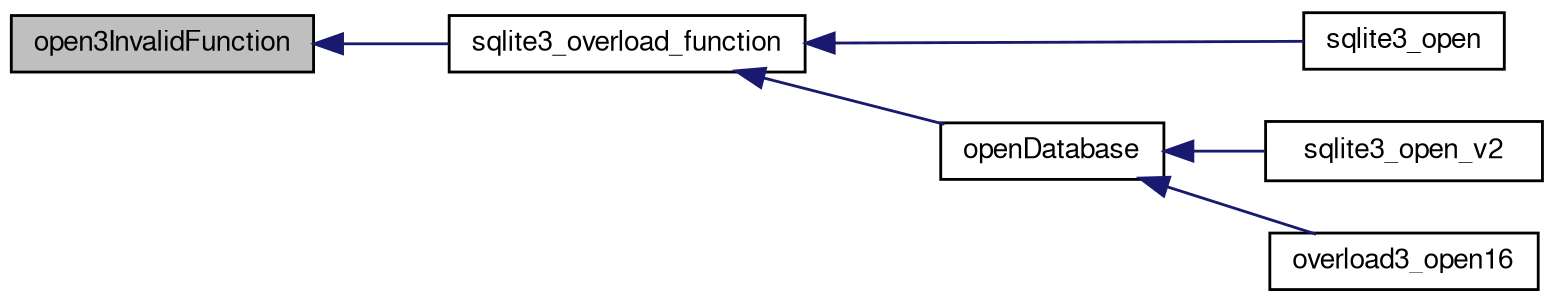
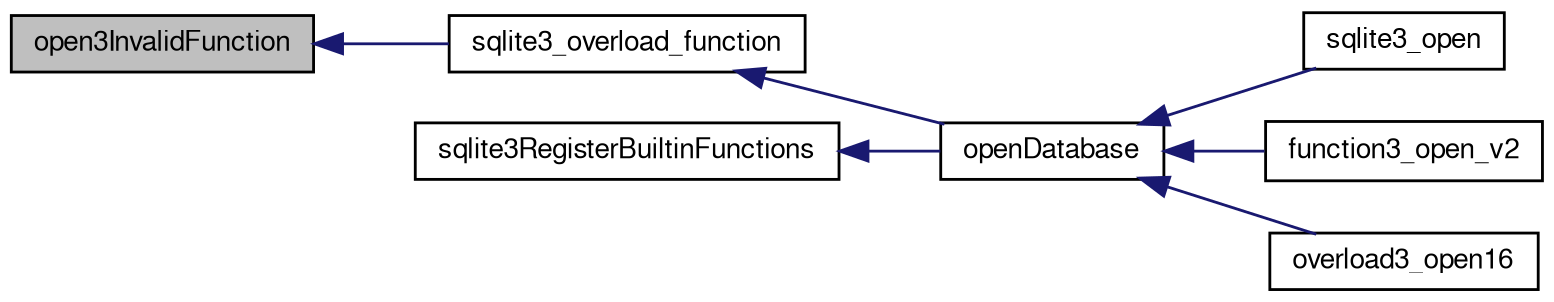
edge "sqlite3_open" -> "sqlite3_overload_function": now "sqlite3_open" -> "openDatabase"
node "sqlite3RegisterBuiltinFunctions": added
node "sqlite3_open_v2": label "sqlite3_open_v2" -> "function3_open_v2"
